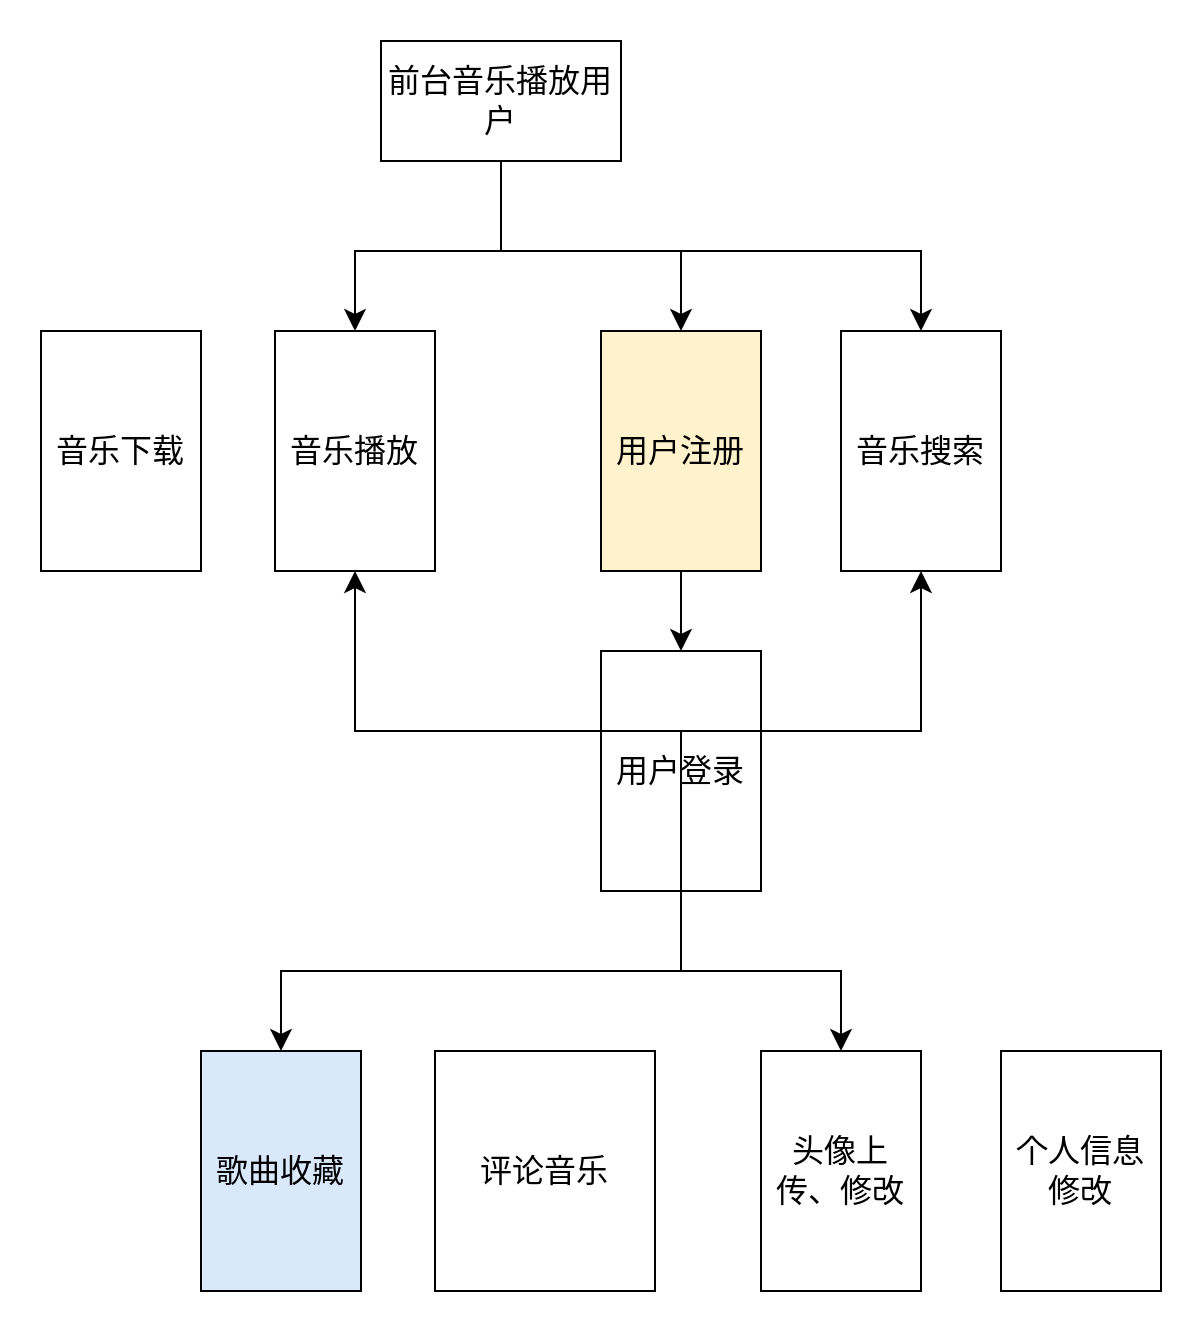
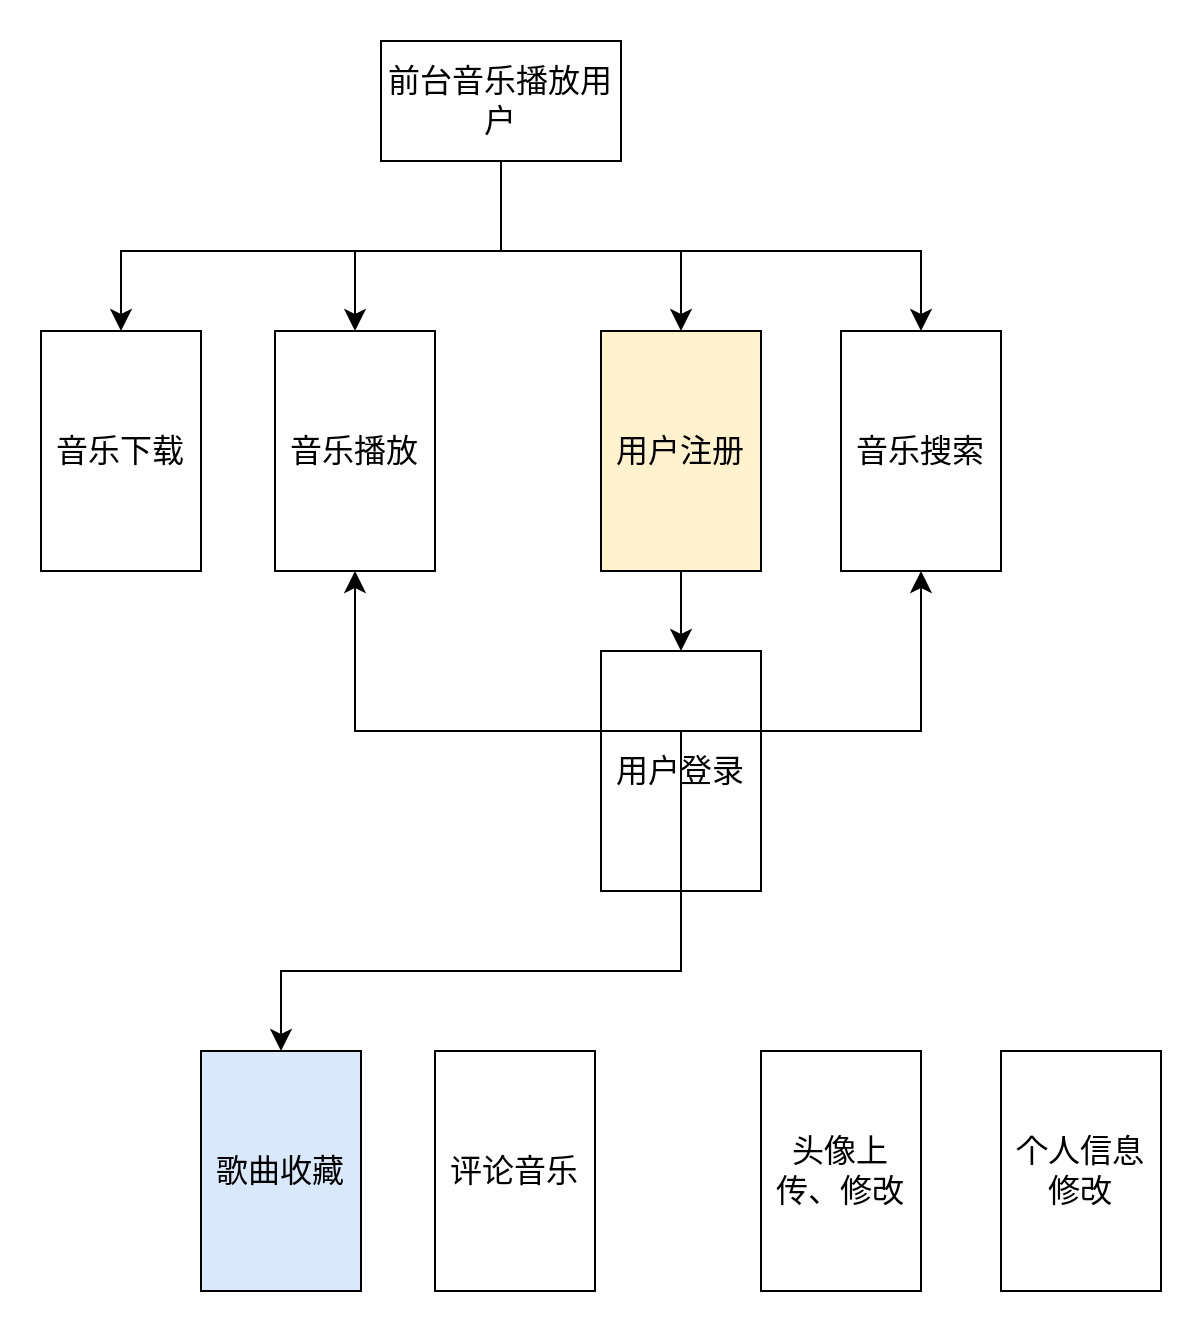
edge "前台音乐播放用户" -> "音乐下载": added
edge "用户登录" -> "头像上传、修改": removed
node "评论音乐": size 220x240 -> 160x240
